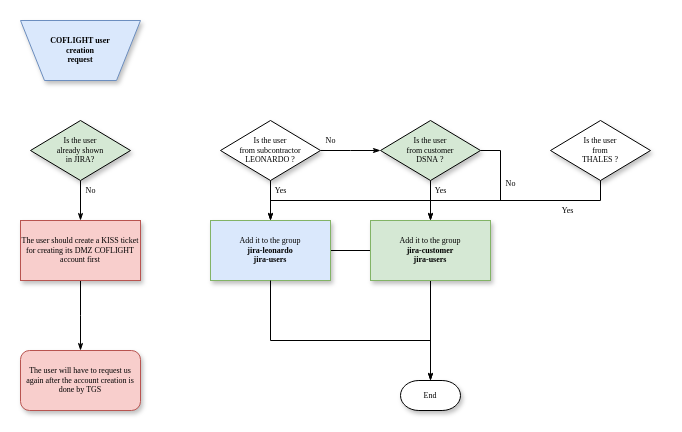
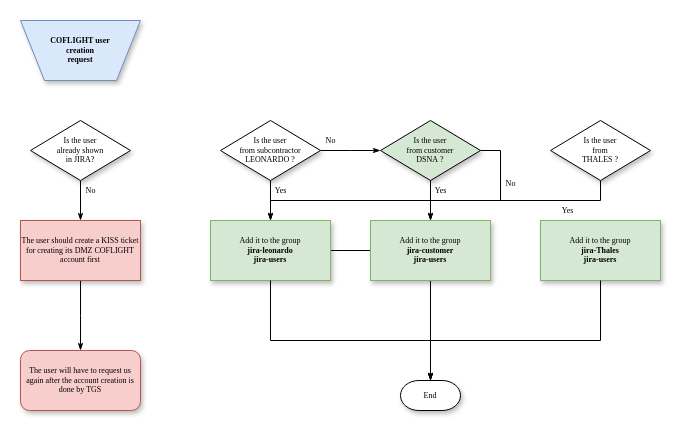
node "Is the user already shown in JIRA?": fillcolor #d5e8d4 -> #ffffff
node "Add it to the group jira-leonardo jira-users": fillcolor #dae8fc -> #d5e8d4
node "Add it to the group jira-Thales jira-users": added
edge "Add it to the group jira-Thales jira-users" -> "End": added
